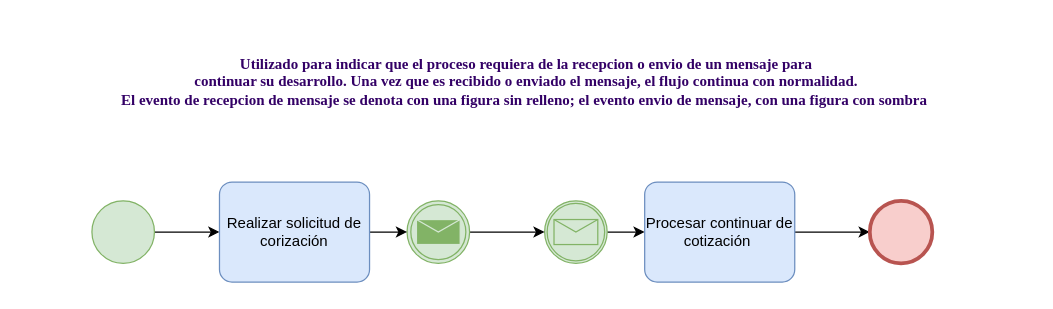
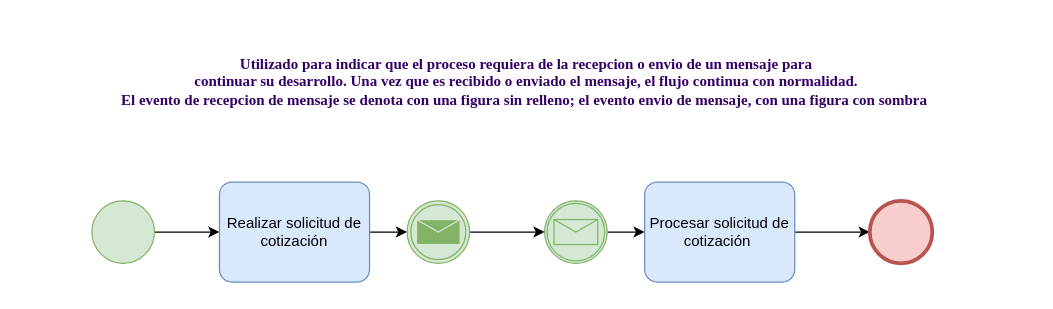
node "Realizar solicitud de corización": label "Realizar solicitud de corización" -> "Realizar solicitud de cotización"
node "Procesar continuar de cotización": label "Procesar continuar de cotización" -> "Procesar solicitud de cotización"
